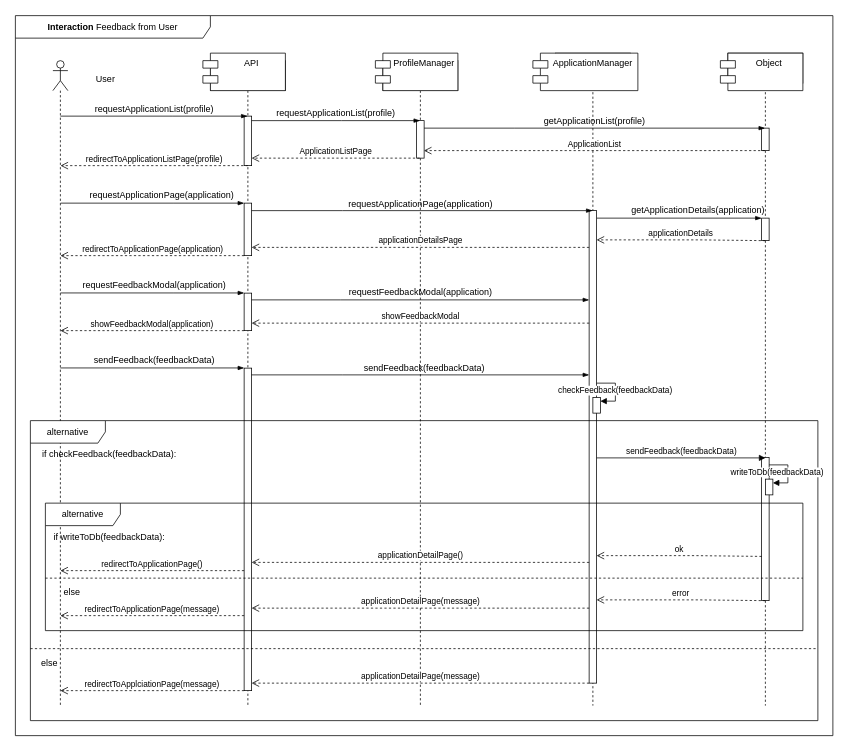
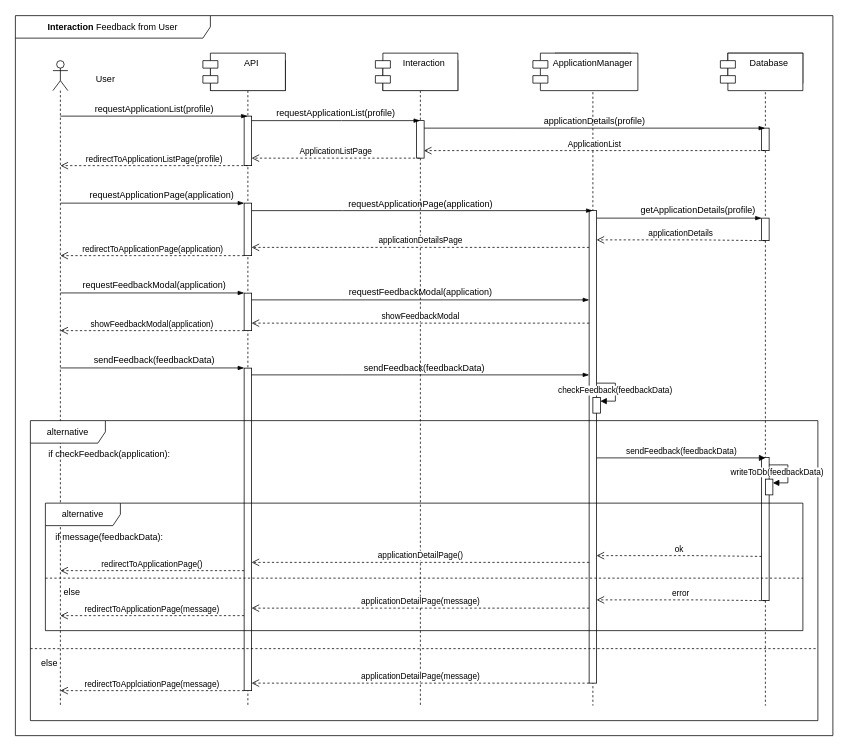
node "ProfileManager": label "ProfileManager" -> "Interaction"
node "Object": label "Object" -> "Database"
node "getApplicationList(profile)": label "getApplicationList(profile)" -> "applicationDetails(profile)"
node "getApplicationDetails(application)": label "getApplicationDetails(application)" -> "getApplicationDetails(profile)"
node "if checkFeedback(feedbackData):": label "if checkFeedback(feedbackData):" -> "if checkFeedback(application):"
node "if writeToDb(feedbackData):": label "if writeToDb(feedbackData):" -> "if message(feedbackData):"
